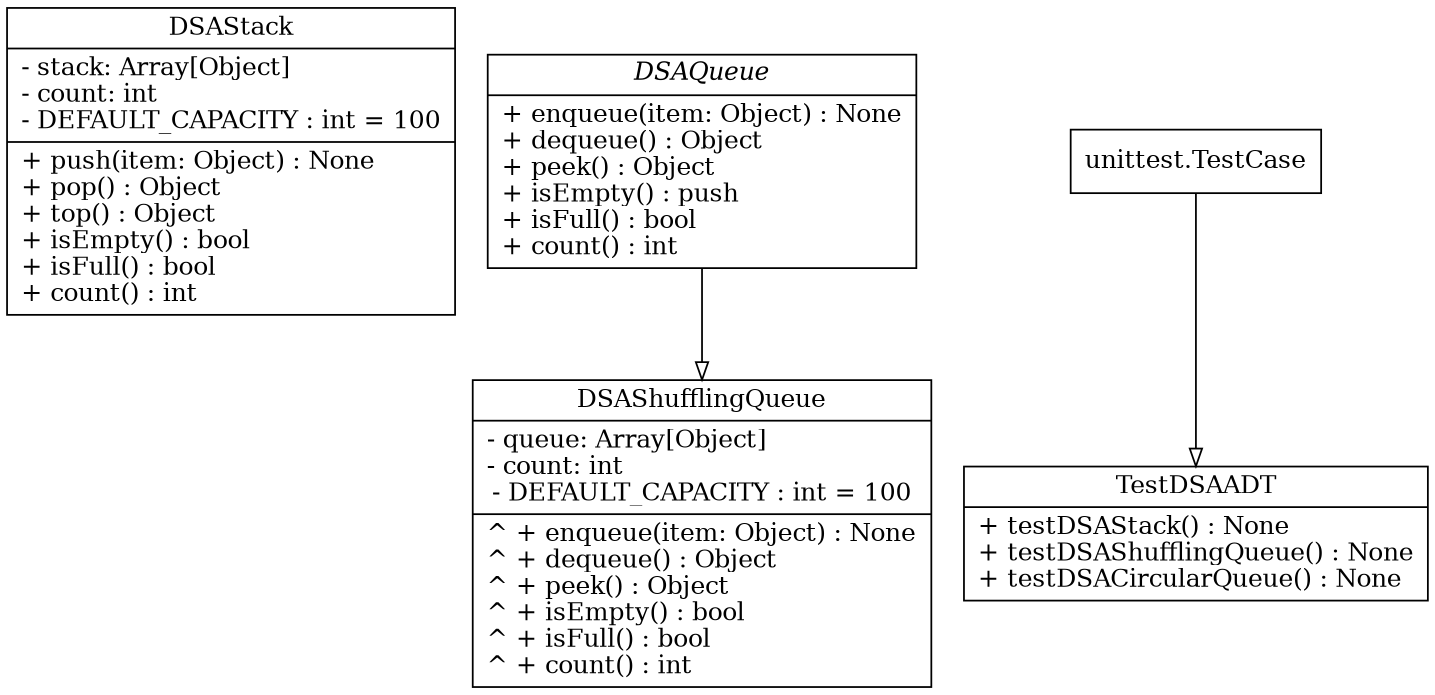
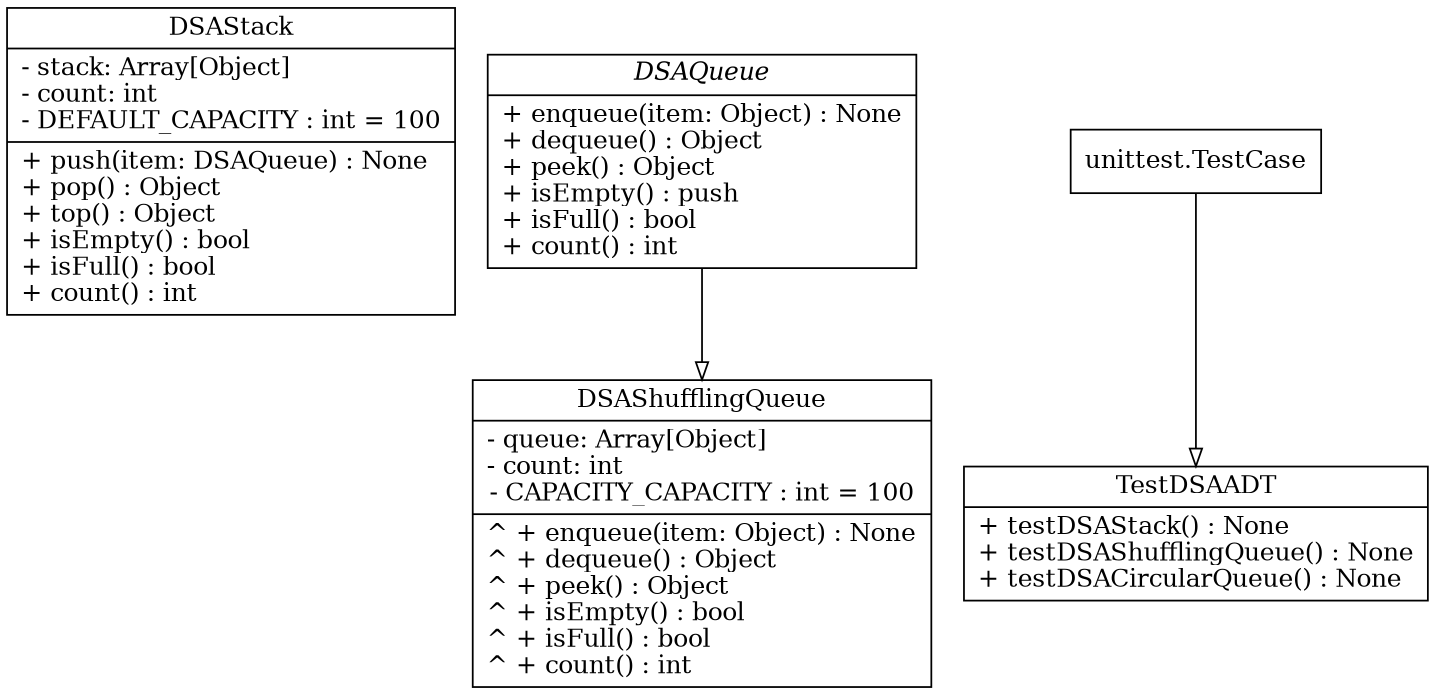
node "DSAStack": text "+ push(item: Object) : None" -> "+ push(item: DSAQueue) : None"
node "DSAShufflingQueue": text "- DEFAULT_CAPACITY : int = 100" -> "- CAPACITY_CAPACITY : int = 100"
